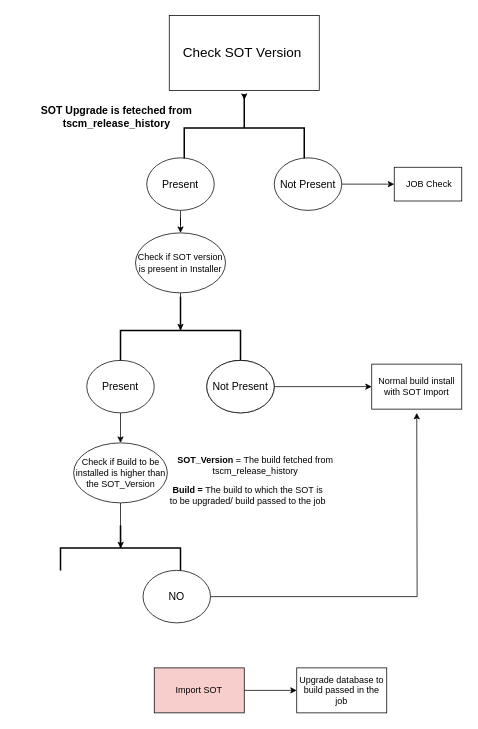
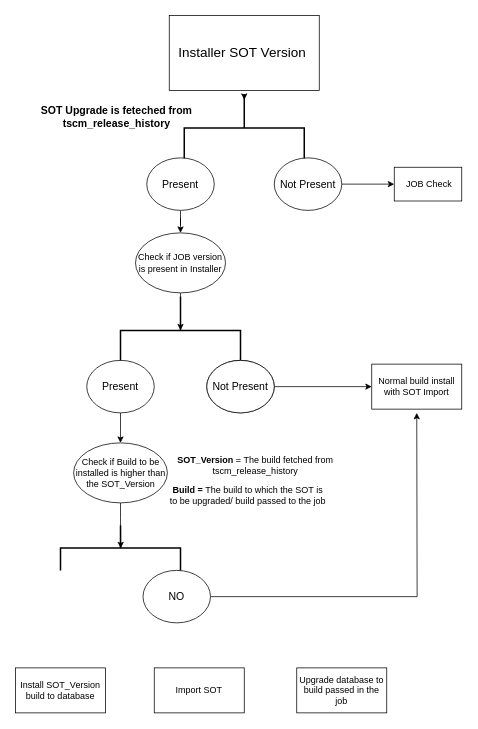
node "Check SOT Version": label "Check SOT Version" -> "Installer SOT Version"
node "Check if SOT version is present in Installer": label "Check if SOT version is present in Installer" -> "Check if JOB version is present in Installer"
node "Install SOT_Version build to database": added
node "Import SOT": fillcolor #f8cecc -> #ffffff
edge "Import SOT" -> "Upgrade database to build passed in the job": removed
